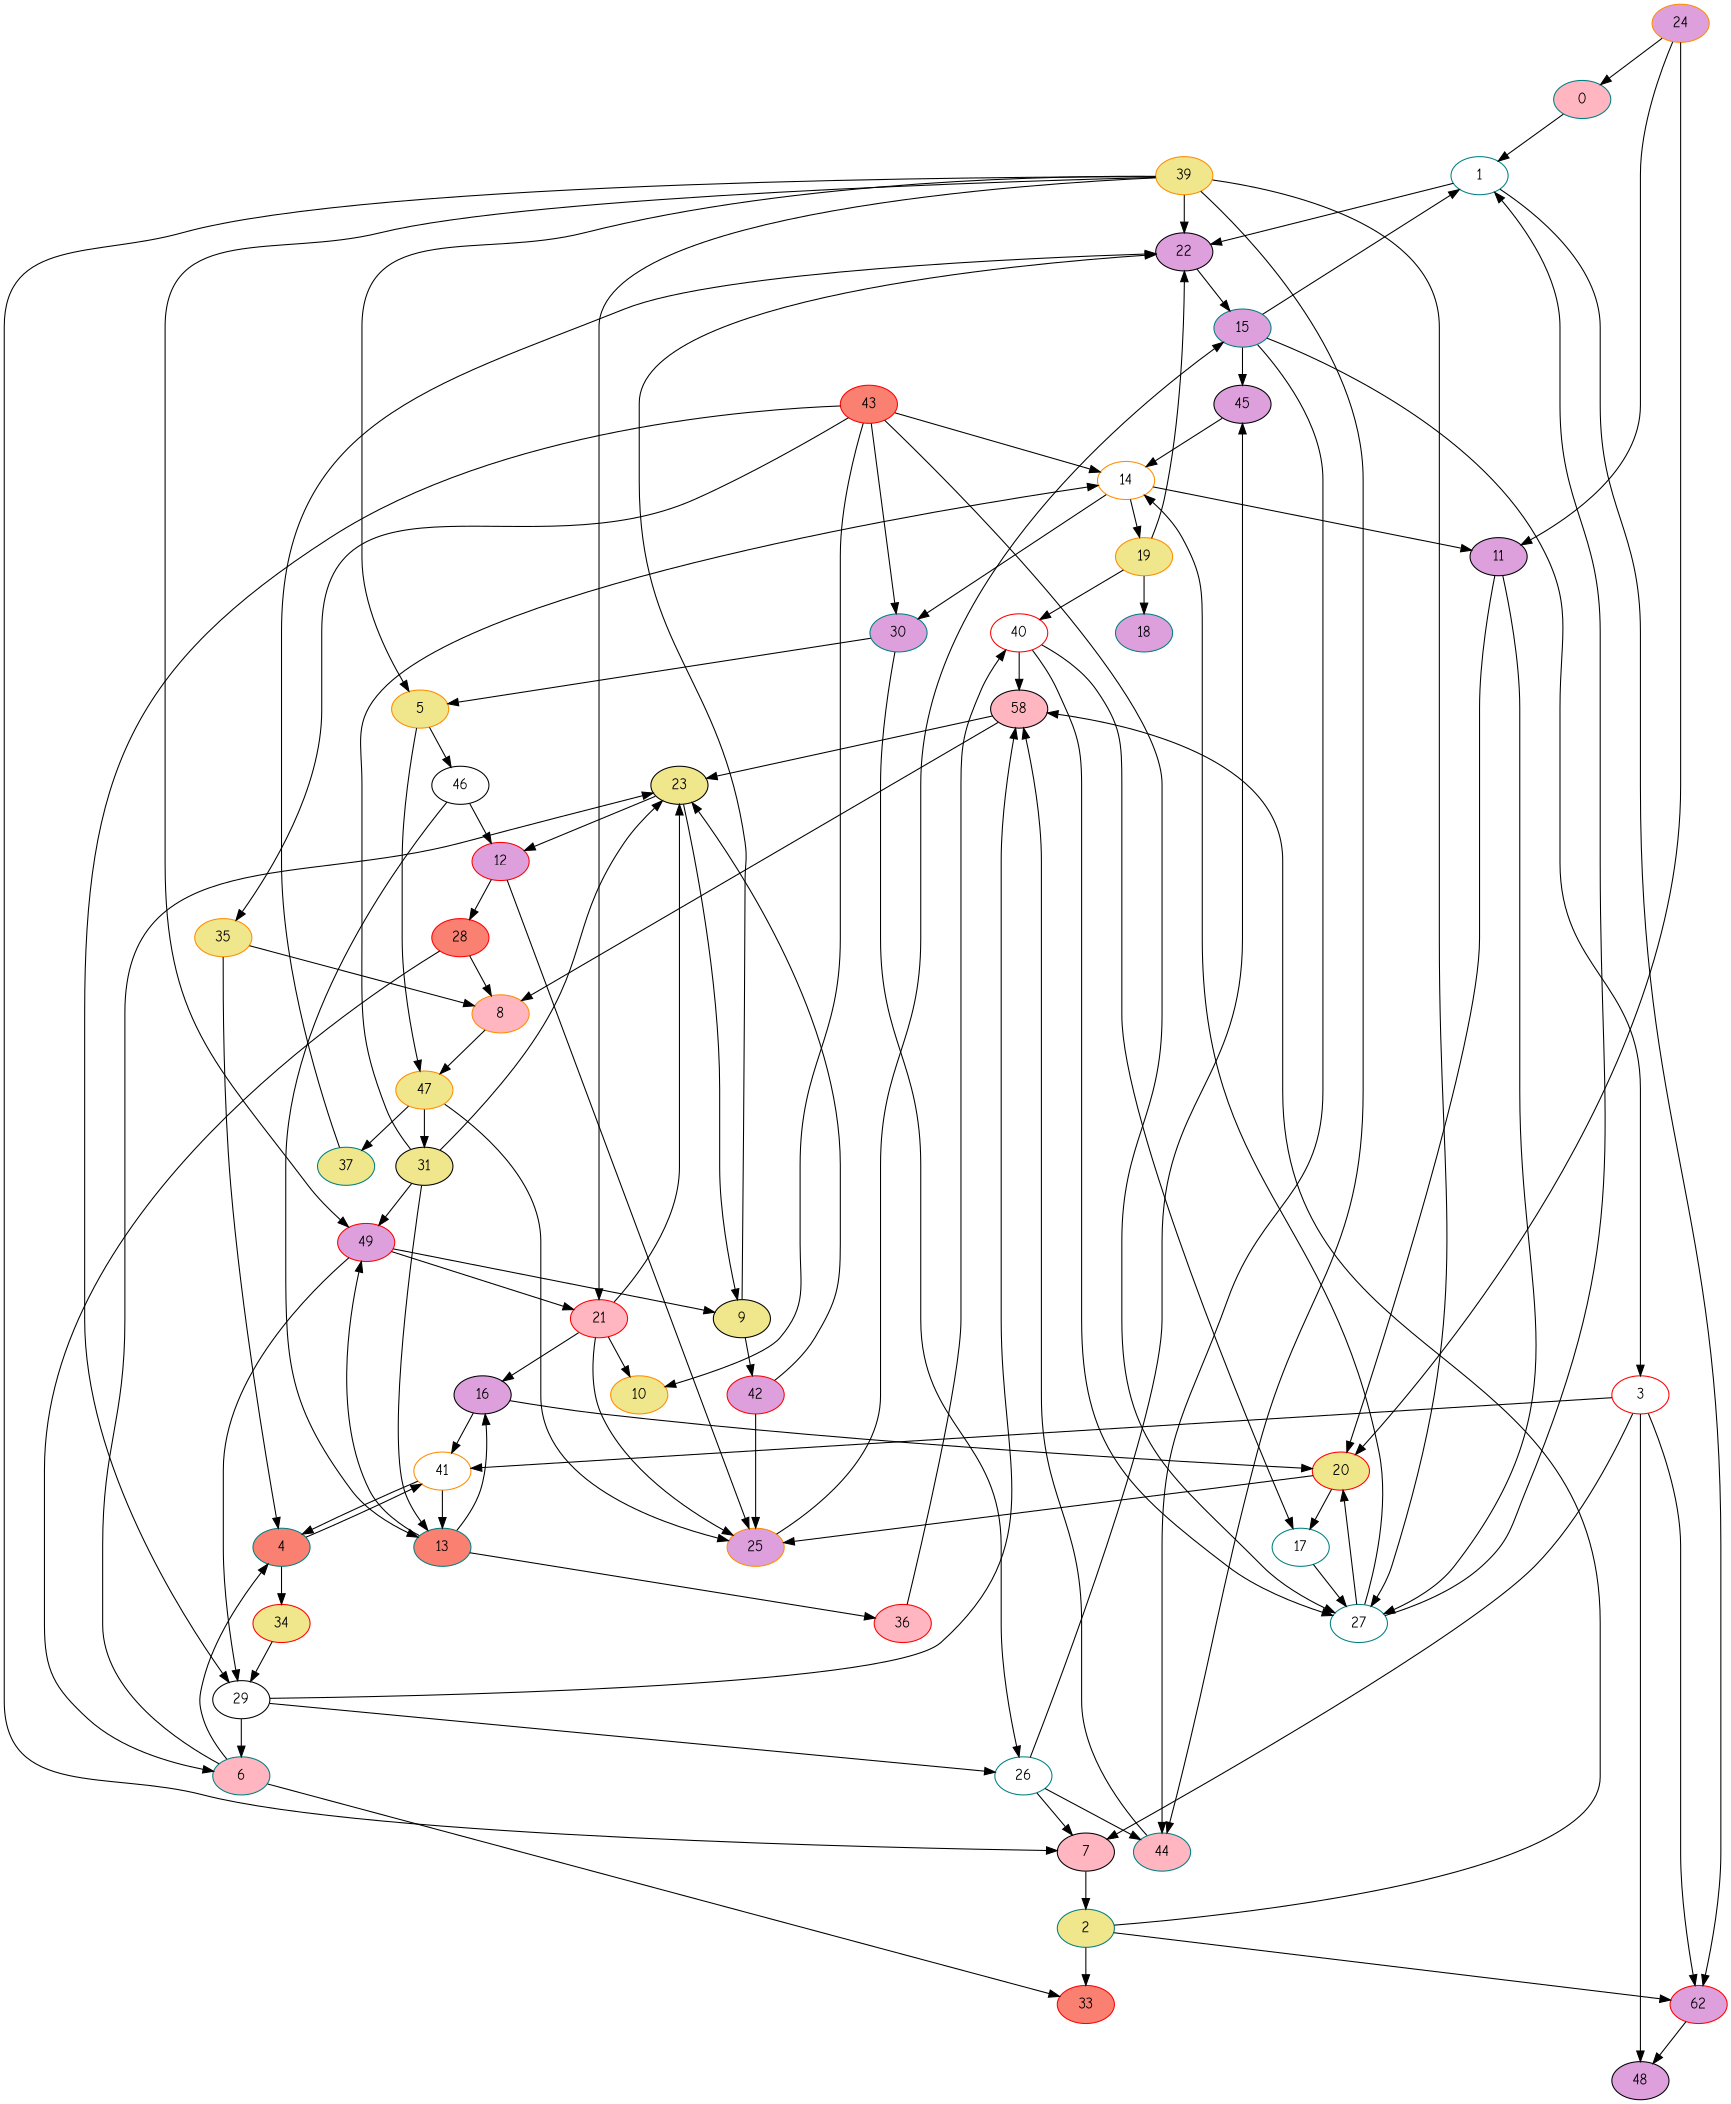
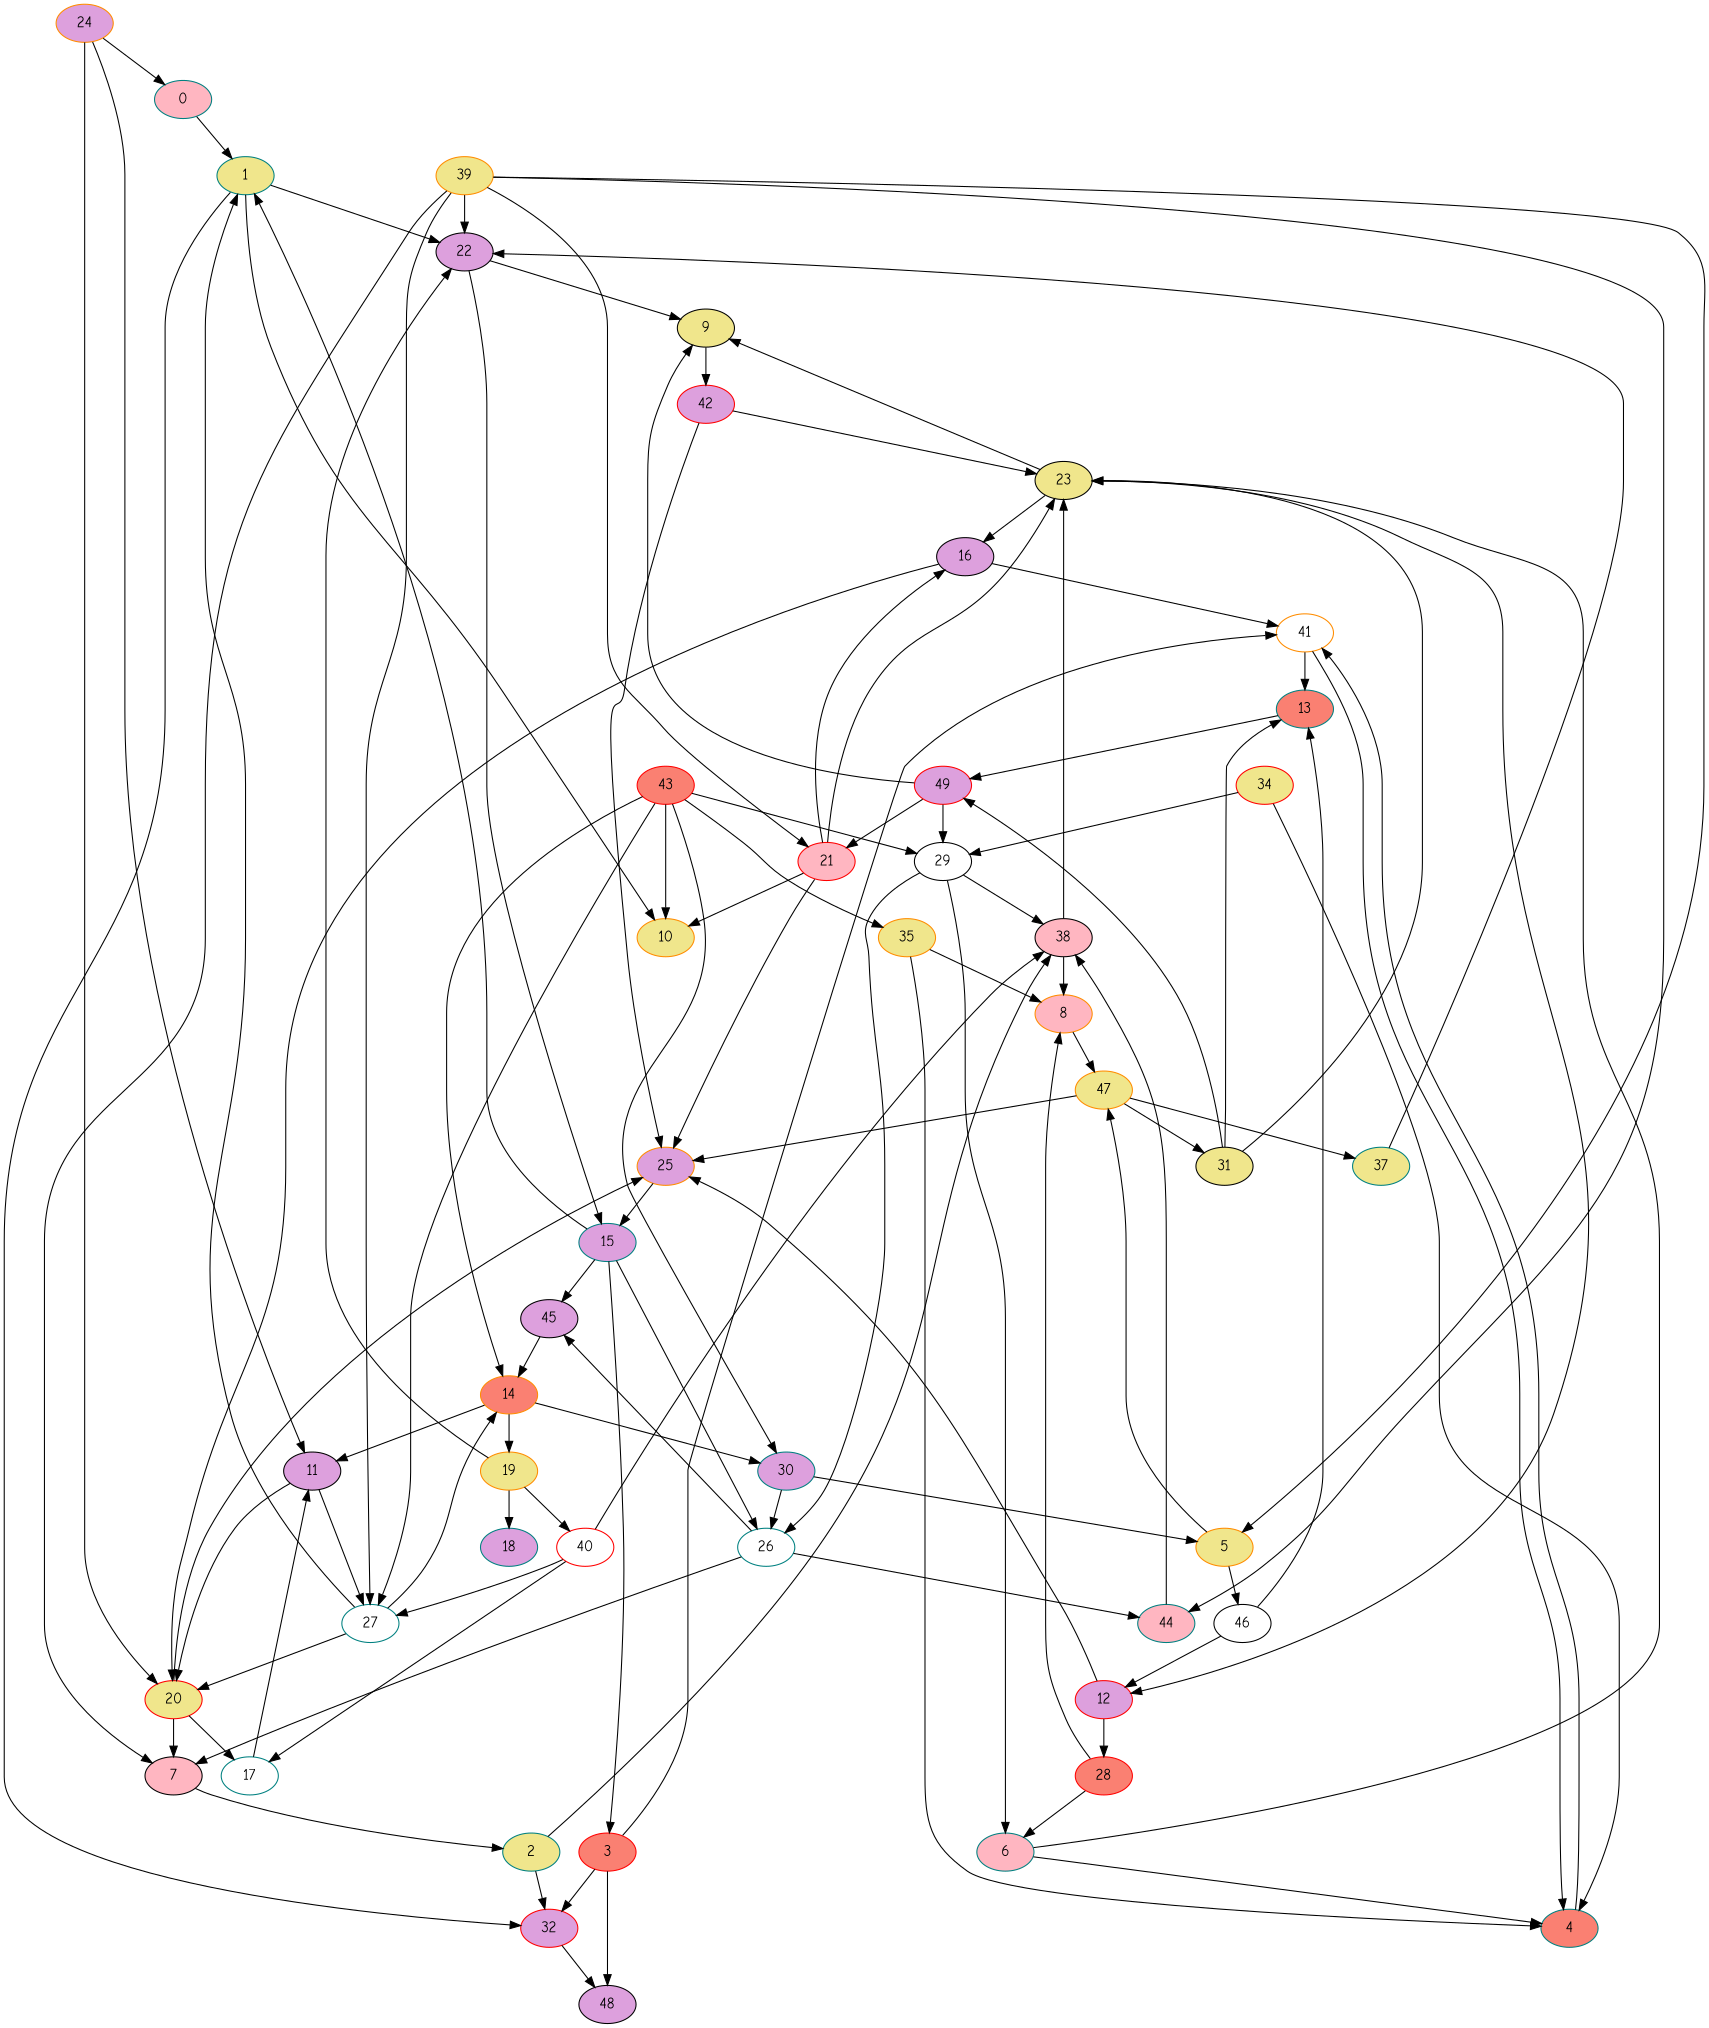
node "1": fillcolor white -> khaki
edge "39" -> "49": removed
node "14": fillcolor white -> salmon
edge "1" -> "10": added
edge "9" -> "22": reversed
edge "31" -> "14": removed
node "58": label "58" -> "38"
edge "15" -> "44": now "15" -> "26"
node "3": fillcolor white -> salmon
edge "13" -> "16": now "23" -> "16"
edge "4" -> "34": reversed
edge "17" -> "27": now "17" -> "11"
node "36": removed
edge "3" -> "7": now "20" -> "7"
node "33": removed
node "62": label "62" -> "32"
